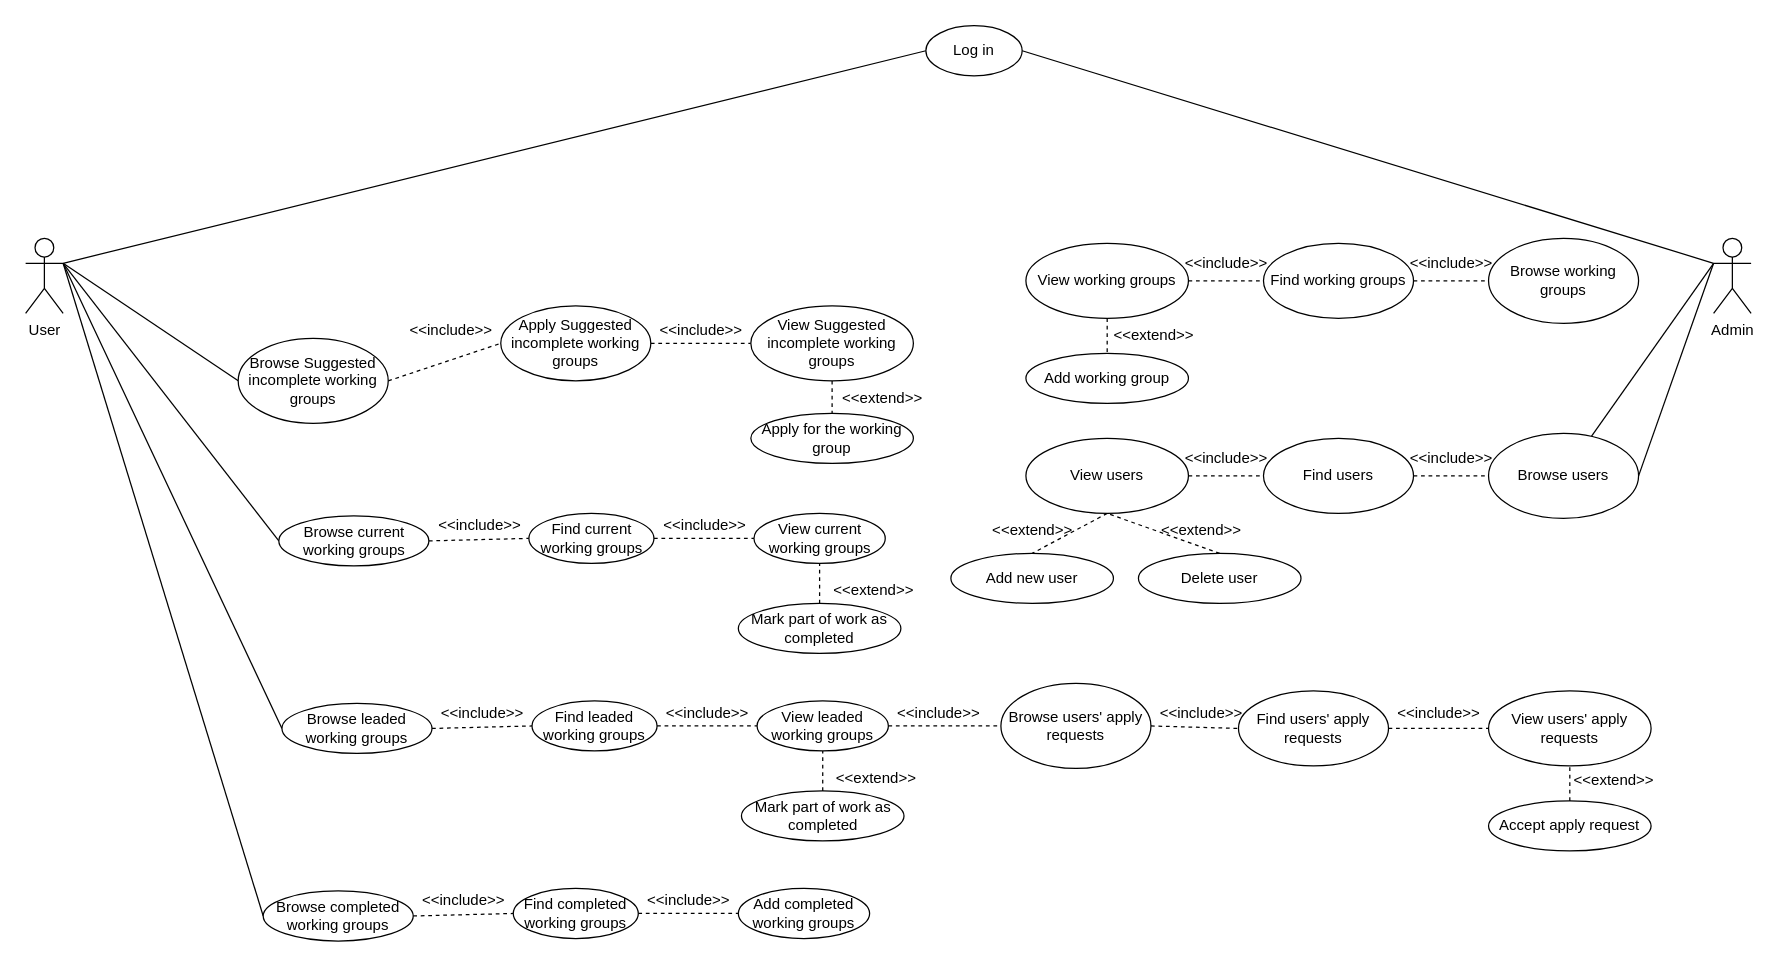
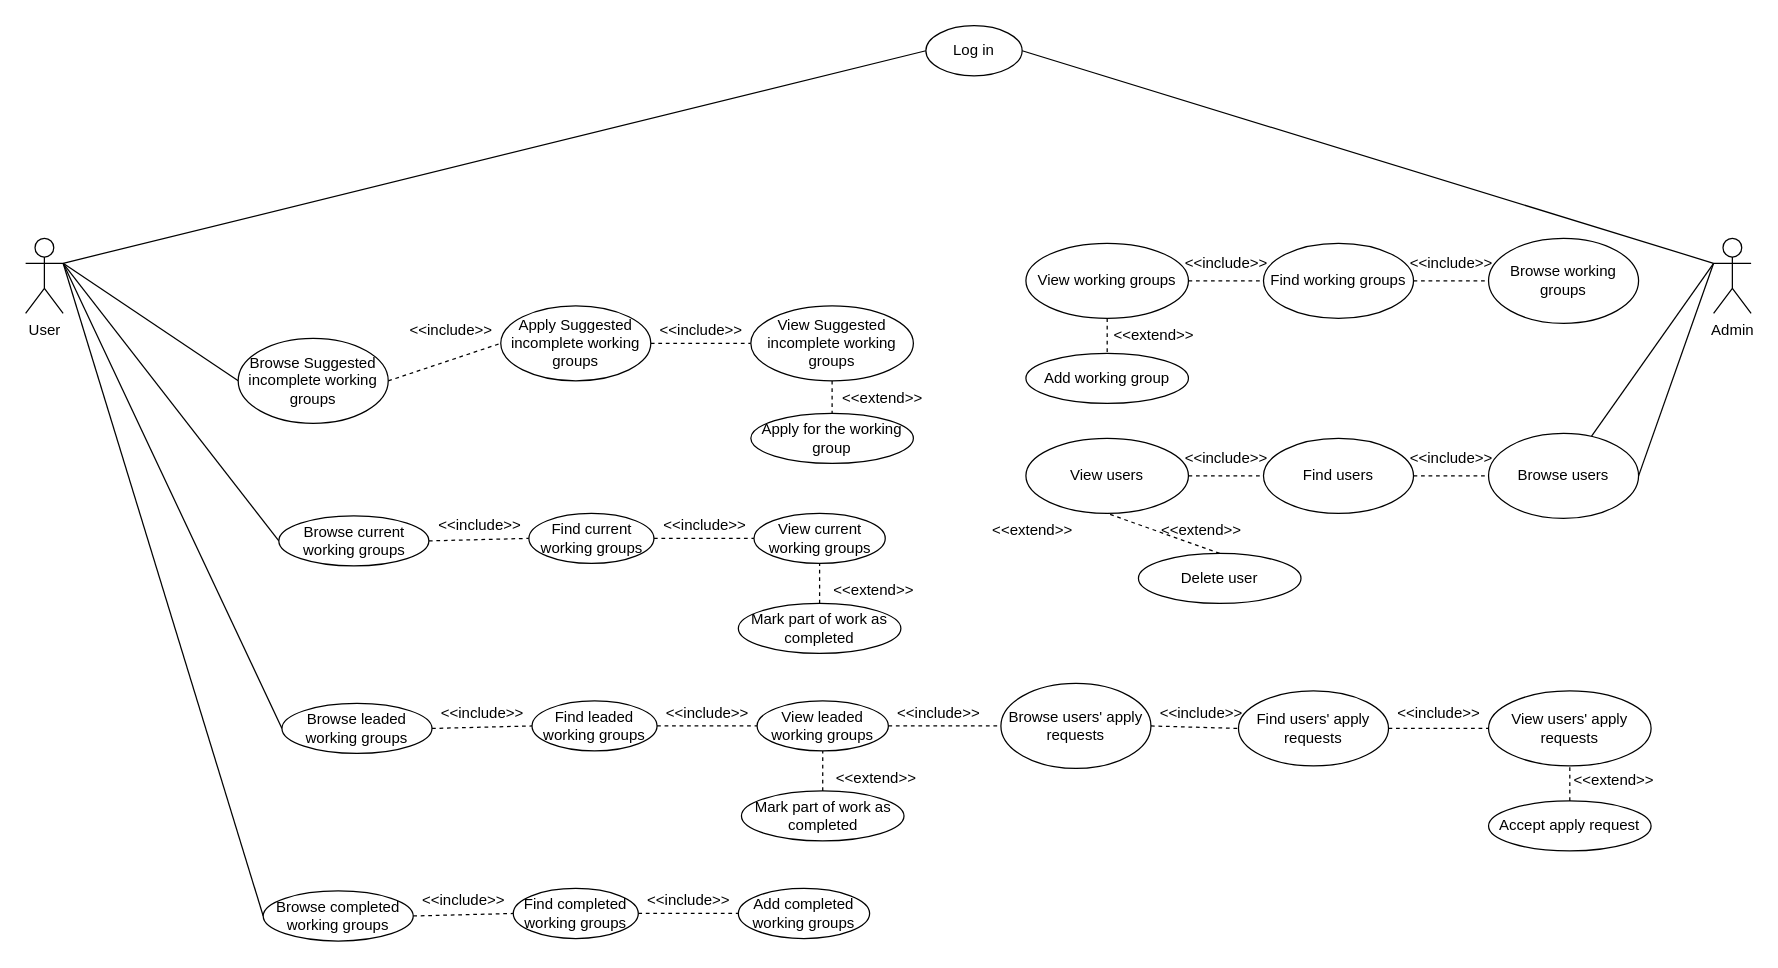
edge "View users" -- "Add new user": removed
node "Add new user": removed
